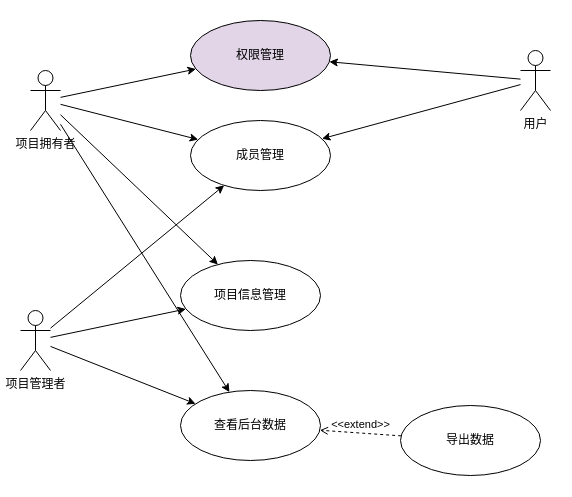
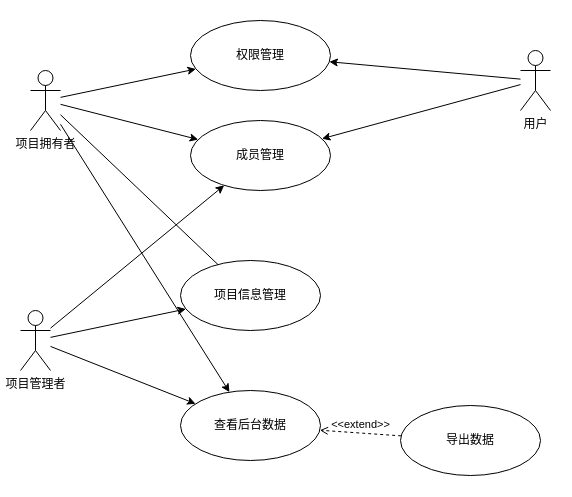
node "权限管理": fillcolor #e1d5e7 -> #ffffff
edge "项目拥有者" -> "项目信息管理": arrowhead classic -> none
